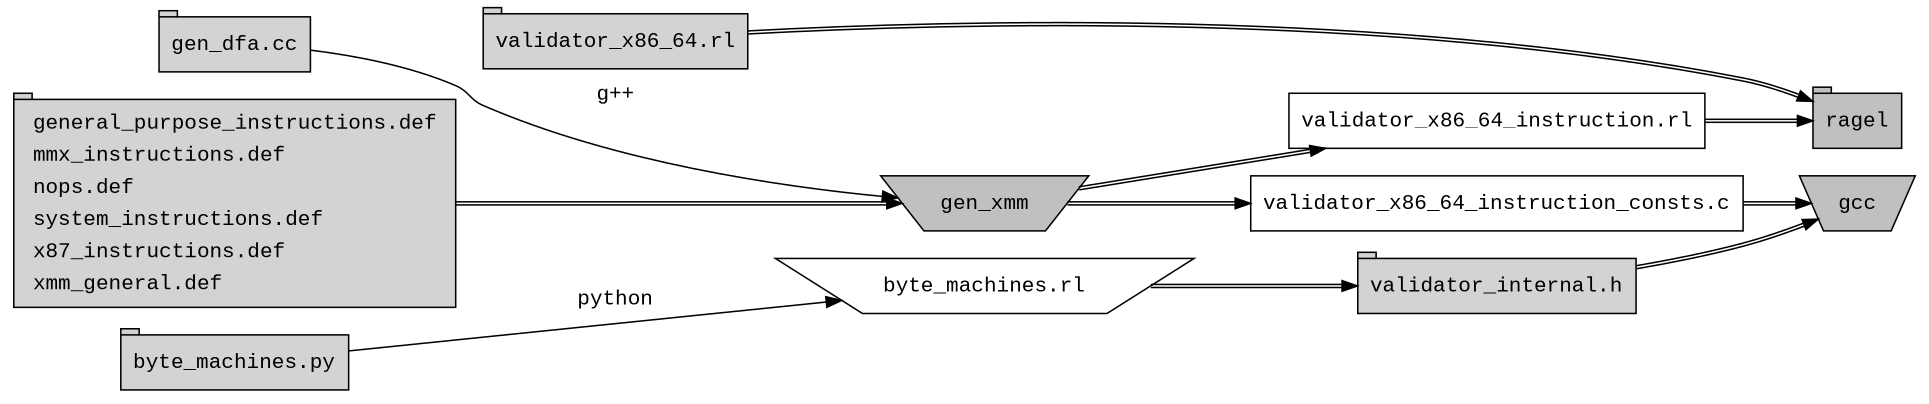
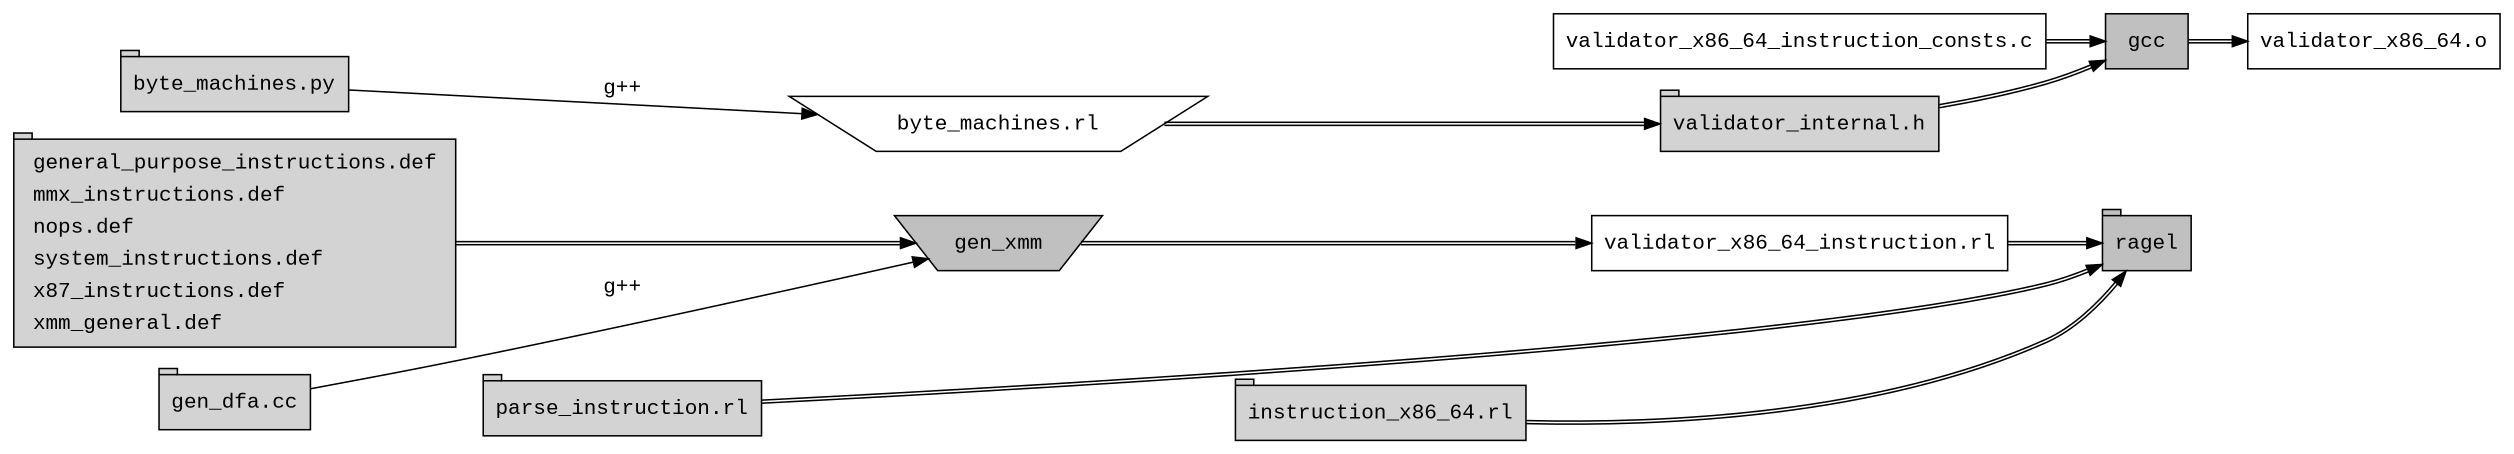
node "validator_x86_64.rl": label "validator_x86_64.rl" -> "instruction_x86_64.rl"
node "validator_x86_64.o": added
edge "gen_xmm" -> "validator_x86_64_instruction_consts.c": removed
node "gcc": shape invtrapezium -> box
edge "byte_machines.py" -> "byte_machines.rl": label "python" -> "g++"
node "parse_instruction.rl": added
